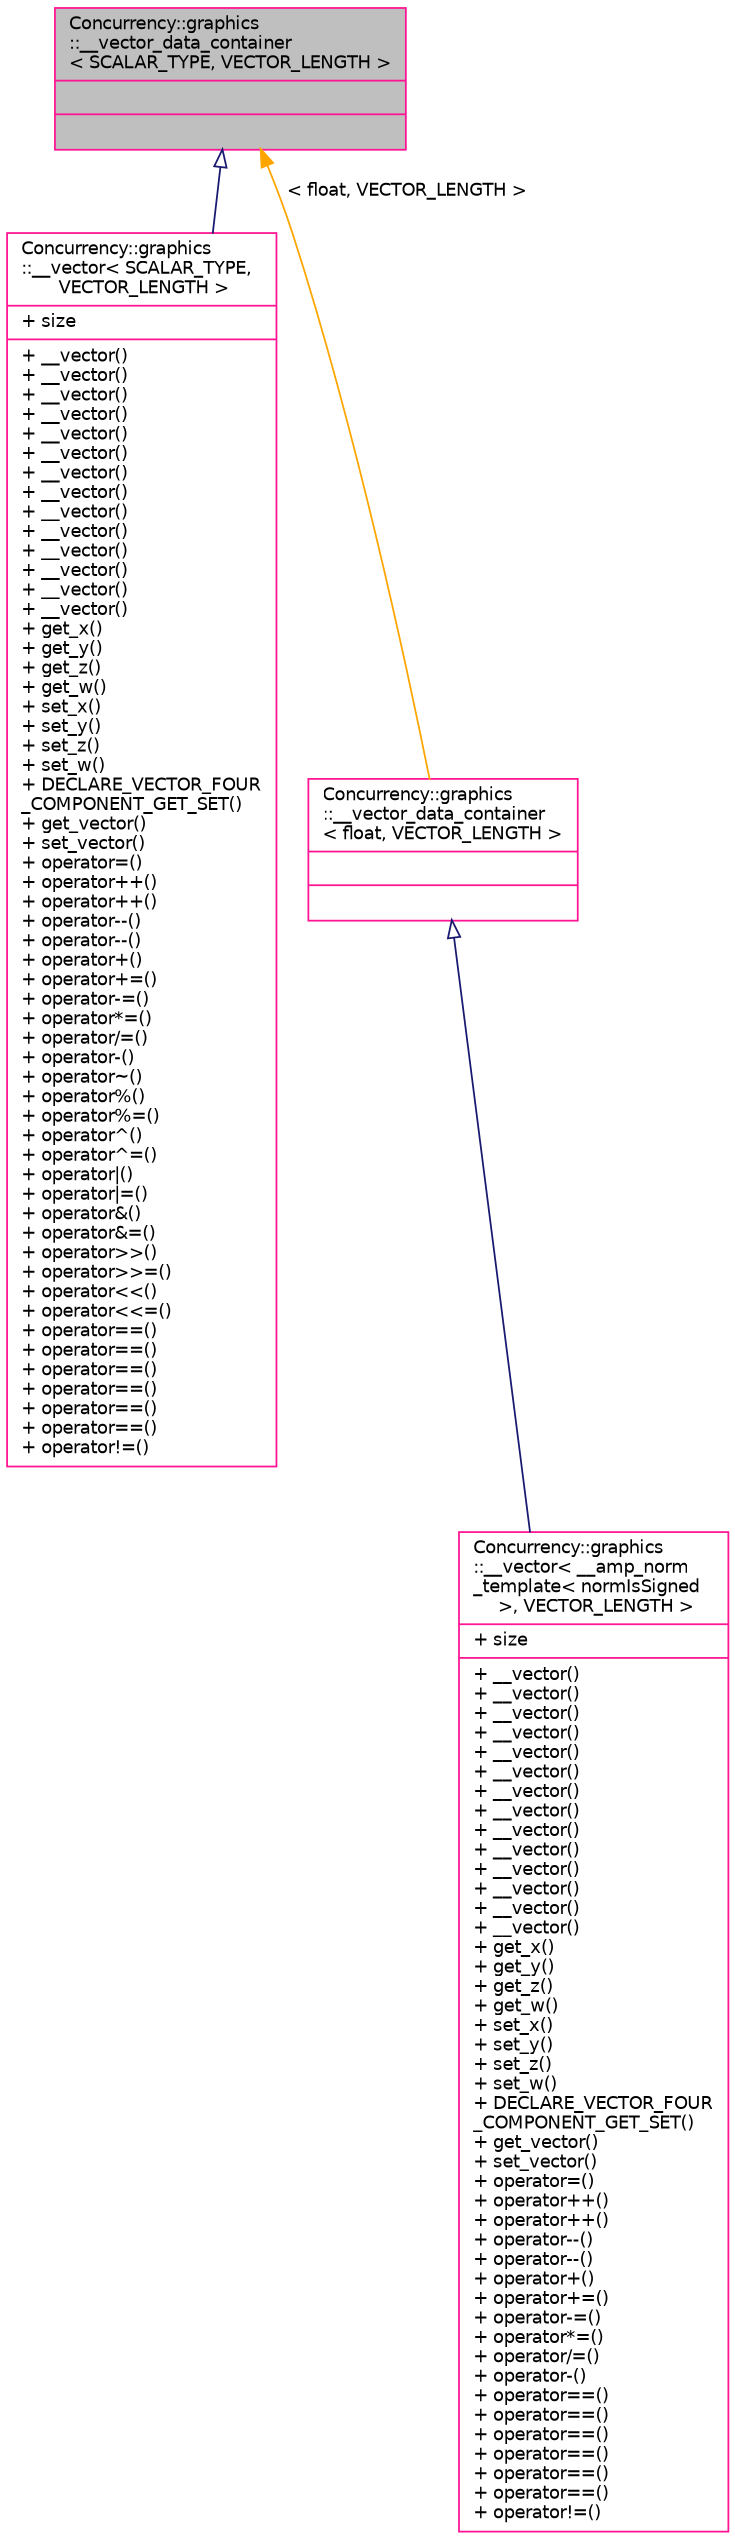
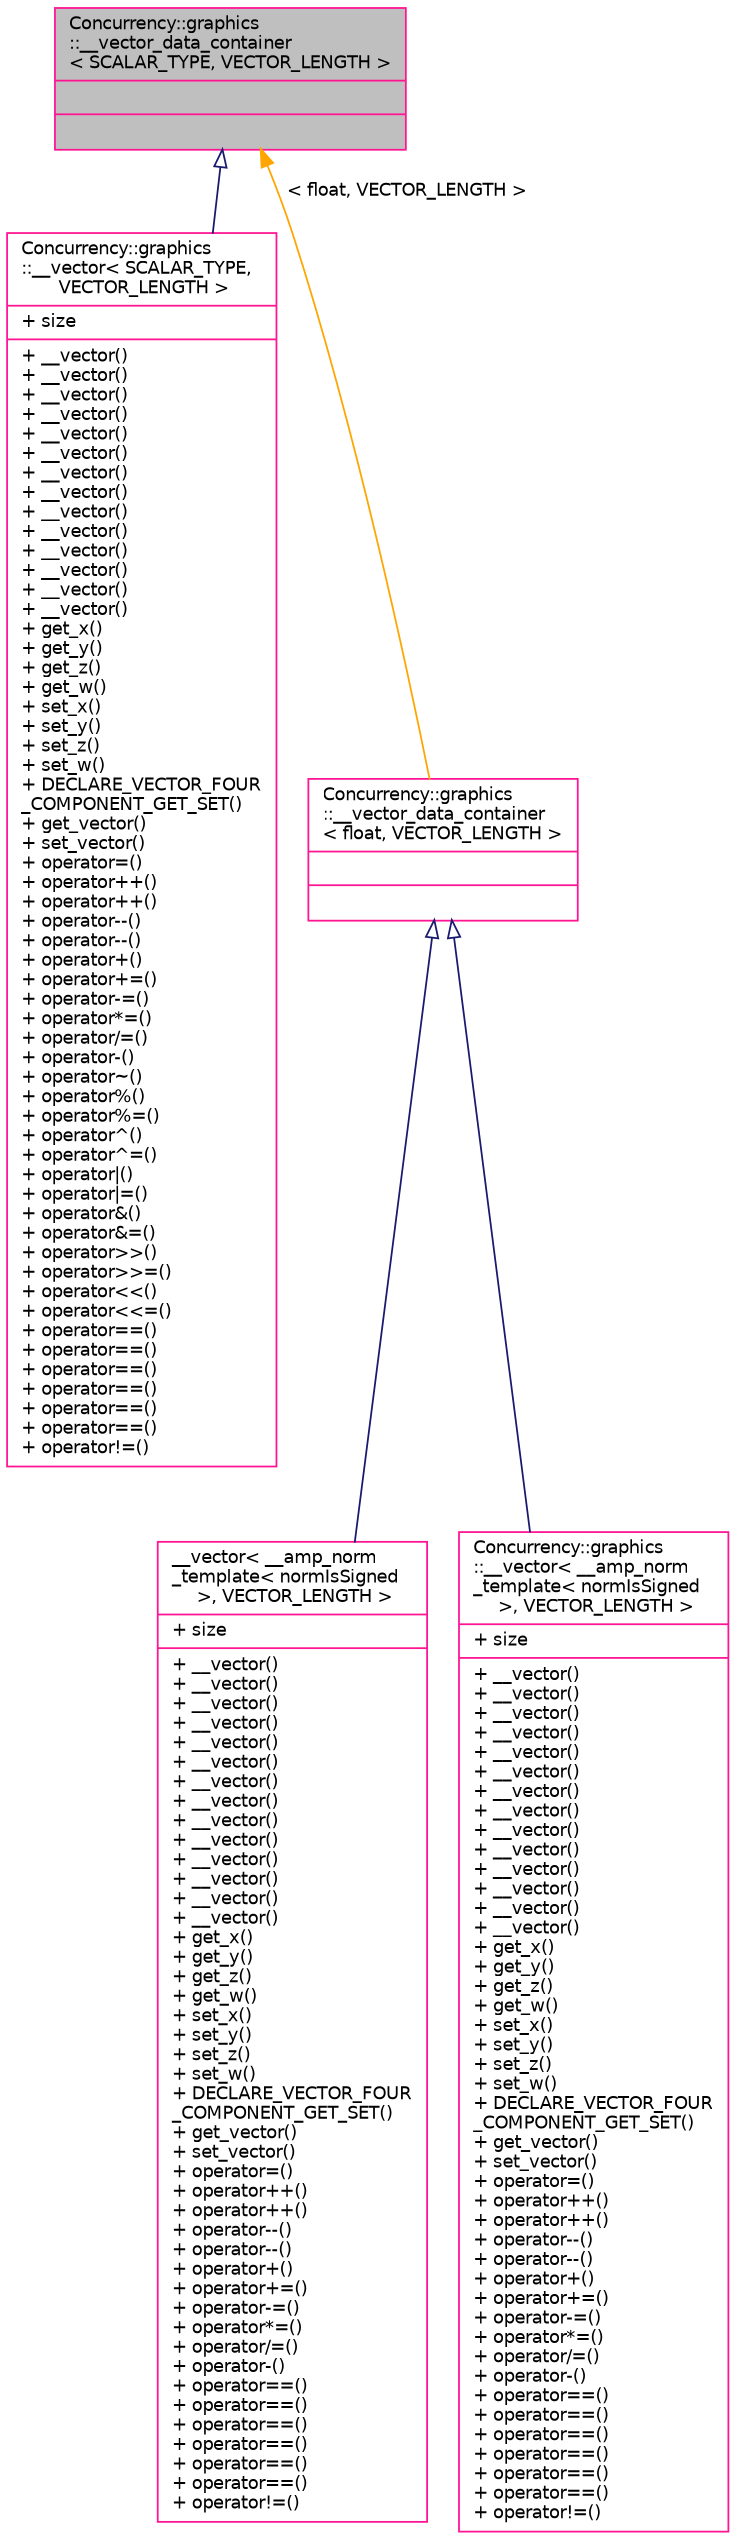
node "__vector< __amp_norm": added
